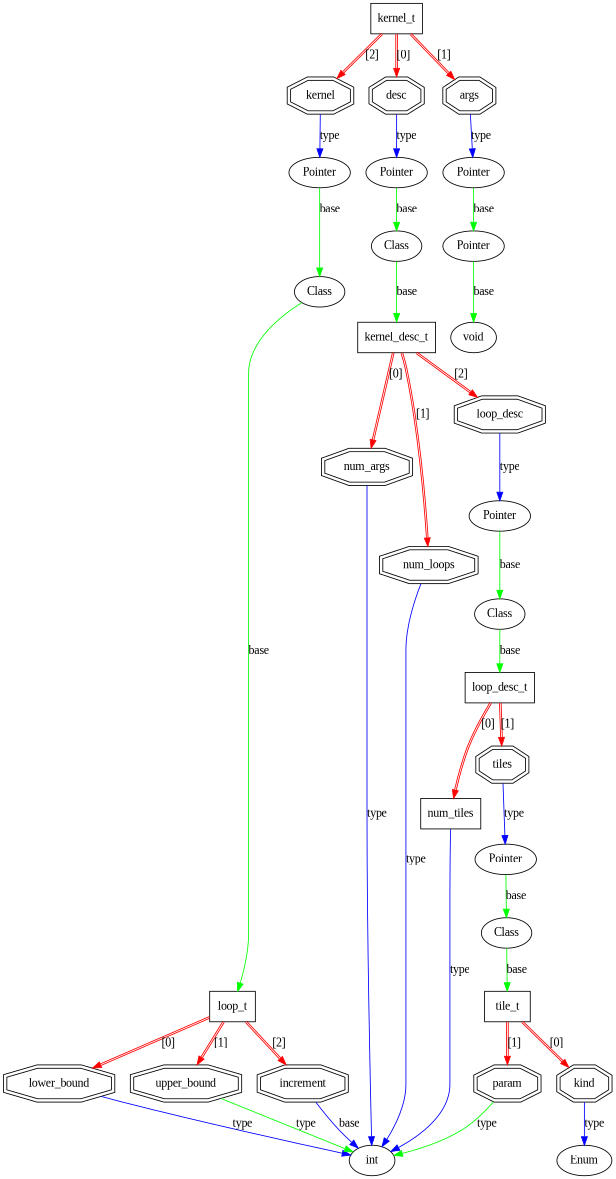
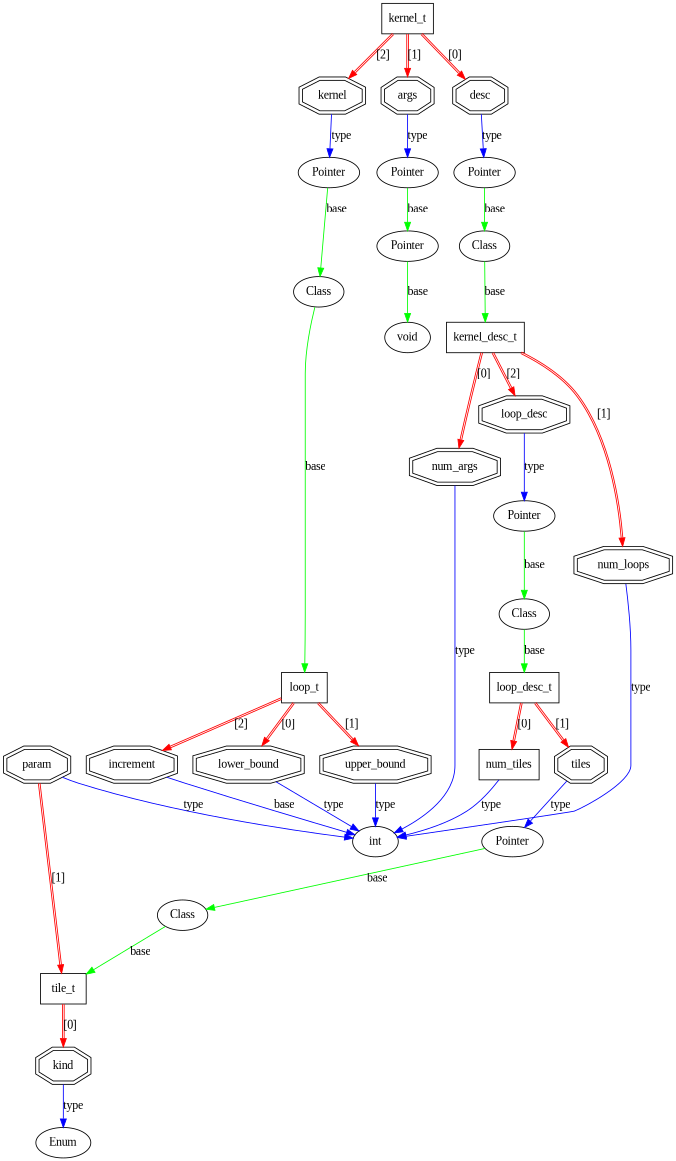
edge "tile_t" -> "param": reversed
edge "upper_bound" -> "int": color green -> blue
edge "param" -> "int": color green -> blue
